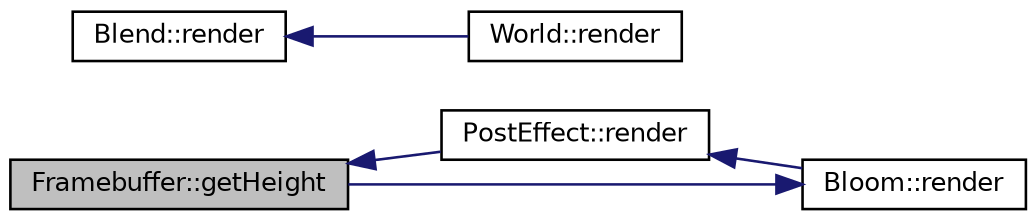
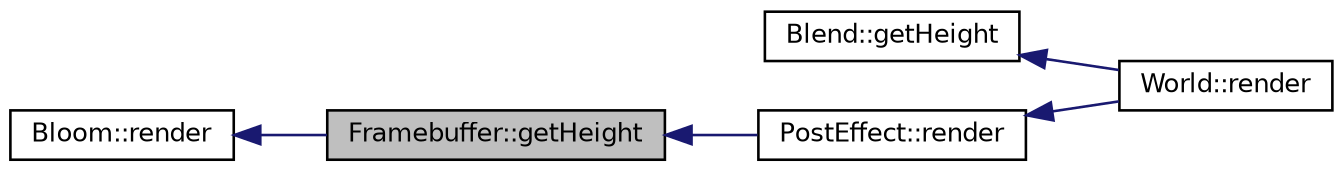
node "Blend::render": label "Blend::render" -> "Blend::getHeight"
edge "Bloom::render" -> "PostEffect::render": now "World::render" -> "PostEffect::render"
